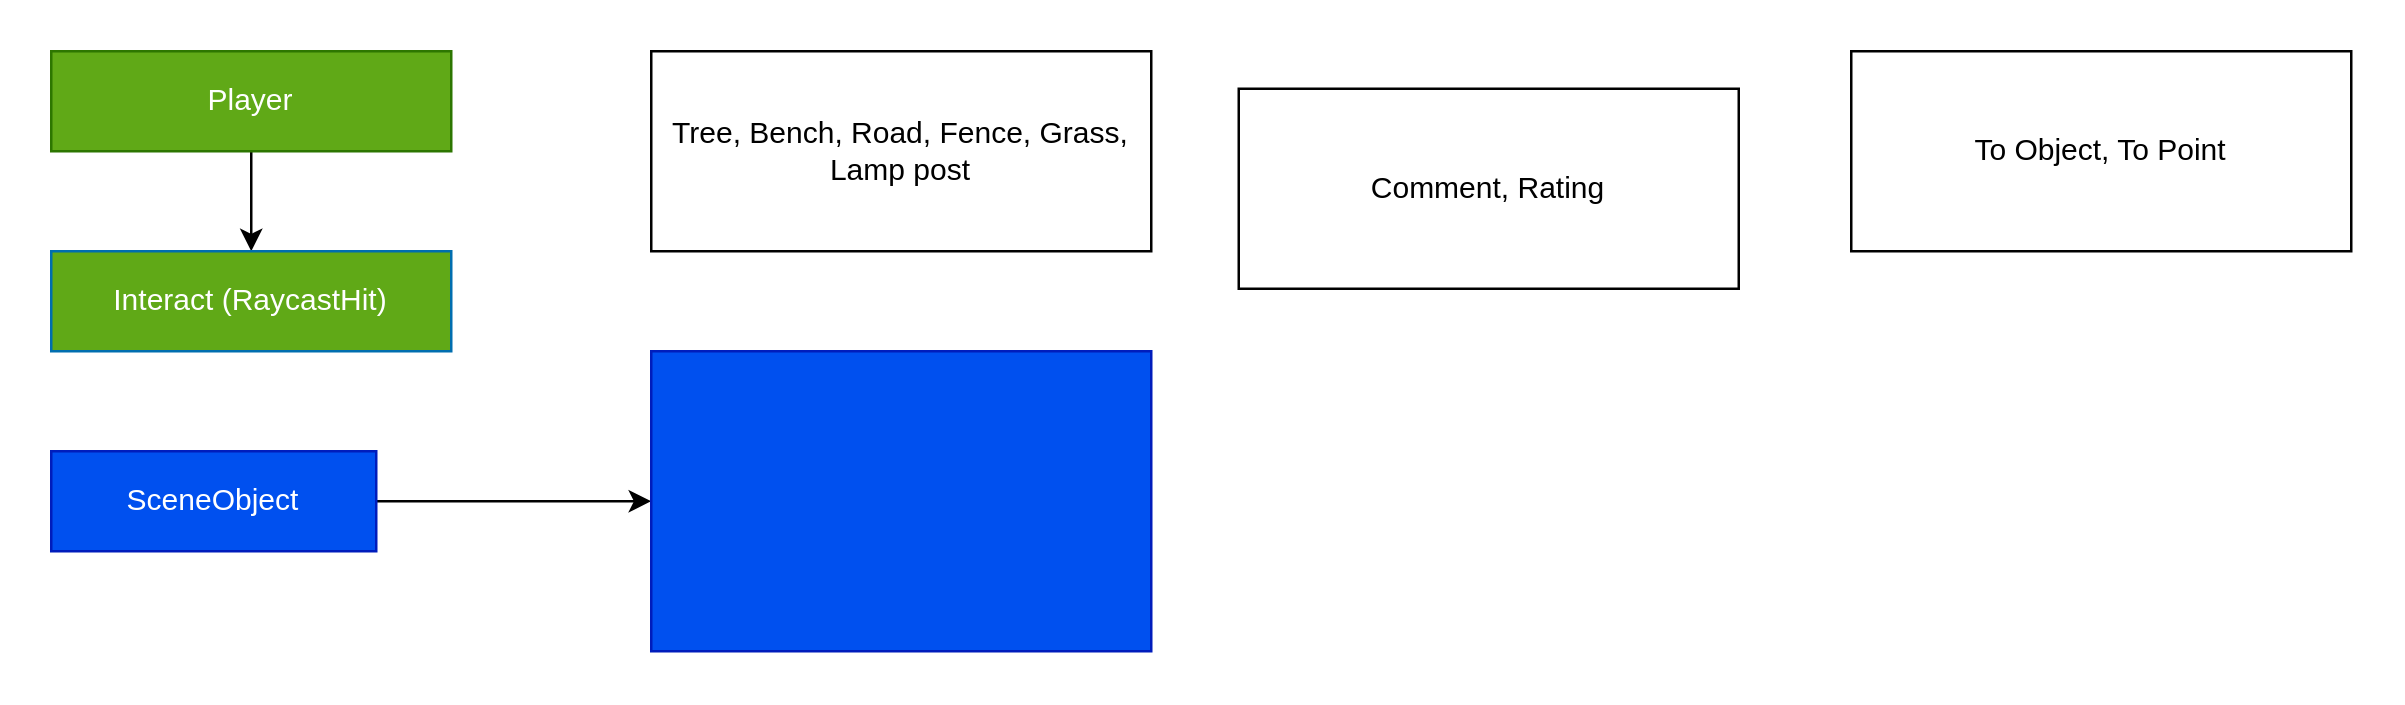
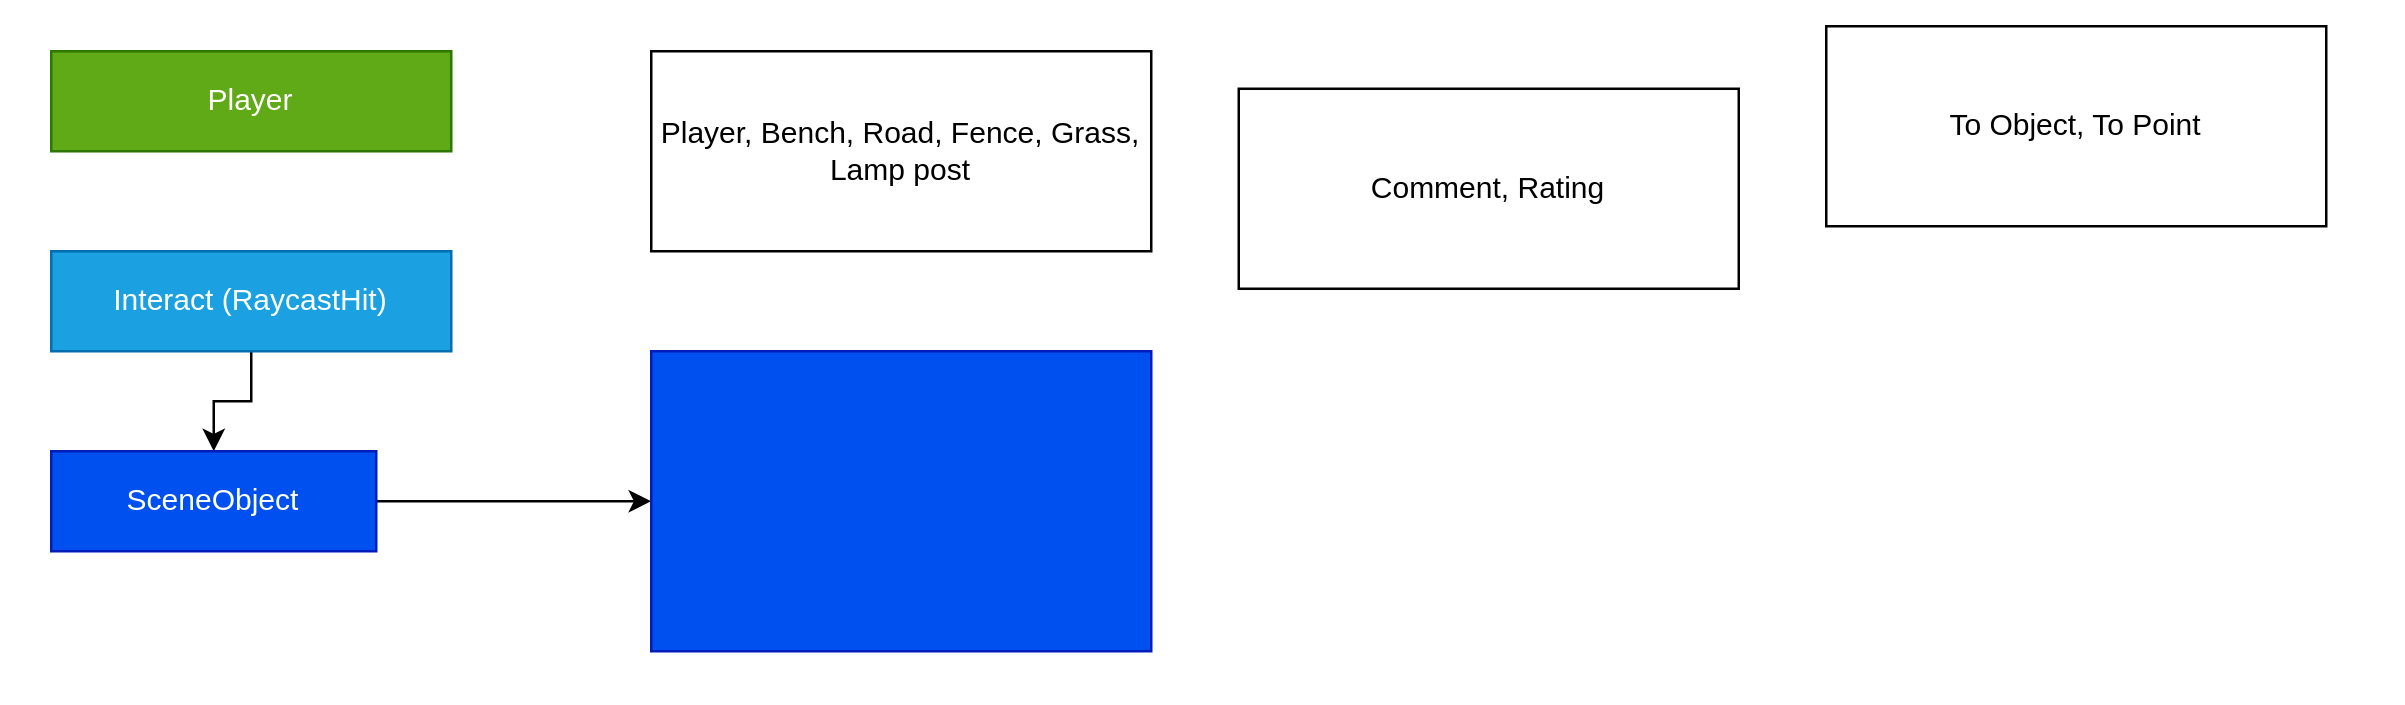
node "Tree, Bench, Road, Fence, Grass, Lamp post": label "Tree, Bench, Road, Fence, Grass, Lamp post" -> "Player, Bench, Road, Fence, Grass, Lamp post"
node "To Object, To Point": moved (2101, 151) -> (2076, 126)
edge "Player" -> "Interact (RaycastHit)": removed
node "Interact (RaycastHit)": fillcolor #60a917 -> #1ba1e2
edge "Interact (RaycastHit)" -> "SceneObject": added
